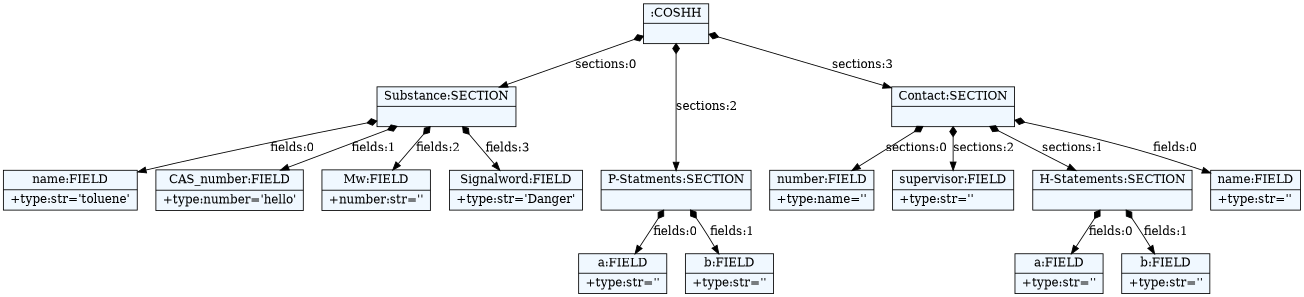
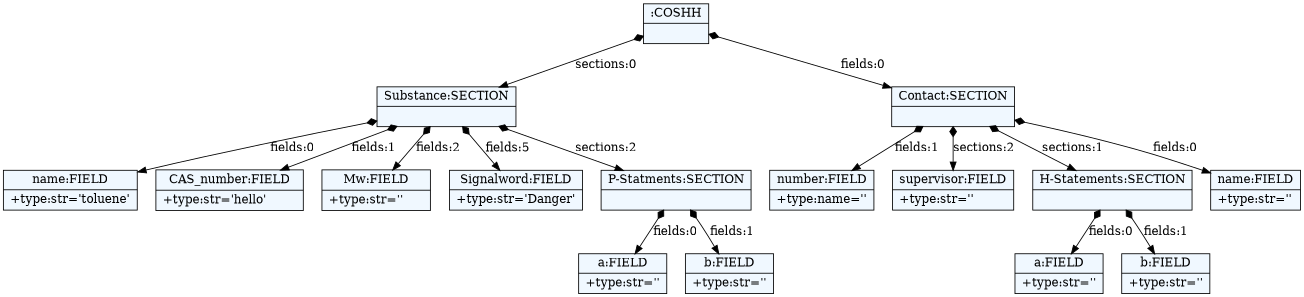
edge ":COSHH" -- "Contact:SECTION": label "sections:3" -> "fields:0"
edge ":COSHH" -- "P-Statments:SECTION": now "Substance:SECTION" -- "P-Statments:SECTION"
edge "Substance:SECTION" -- "Signalword:FIELD": label "fields:3" -> "fields:5"
edge "Contact:SECTION" -- "number:FIELD": label "sections:0" -> "fields:1"
node "CAS_number:FIELD": text "+type:number='hello'" -> "+type:str='hello'"
node "Mw:FIELD": text "+number:str=''" -> "+type:str=''"
